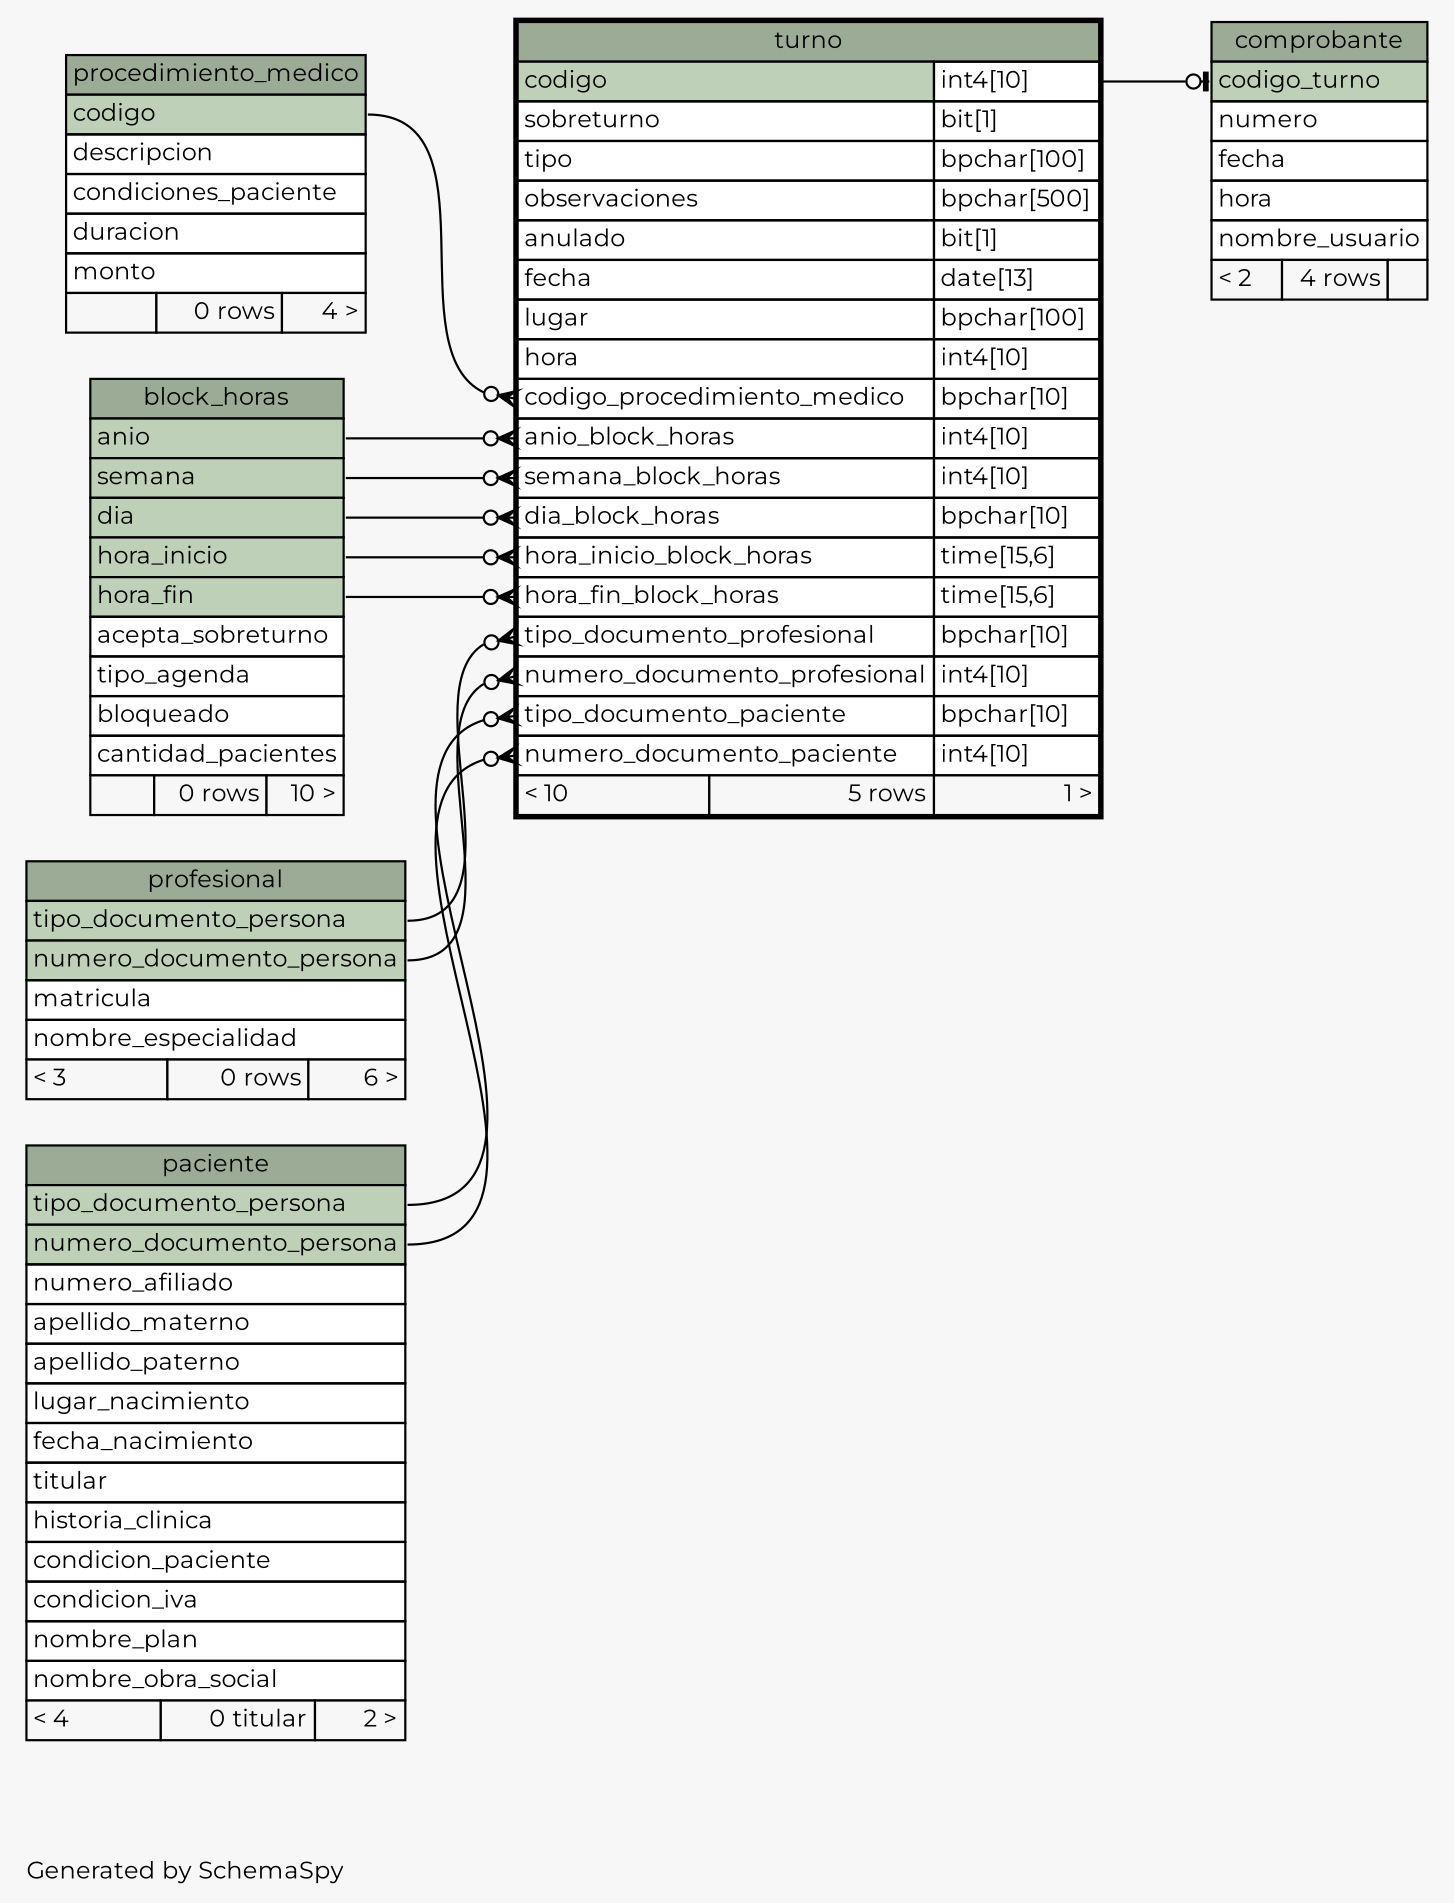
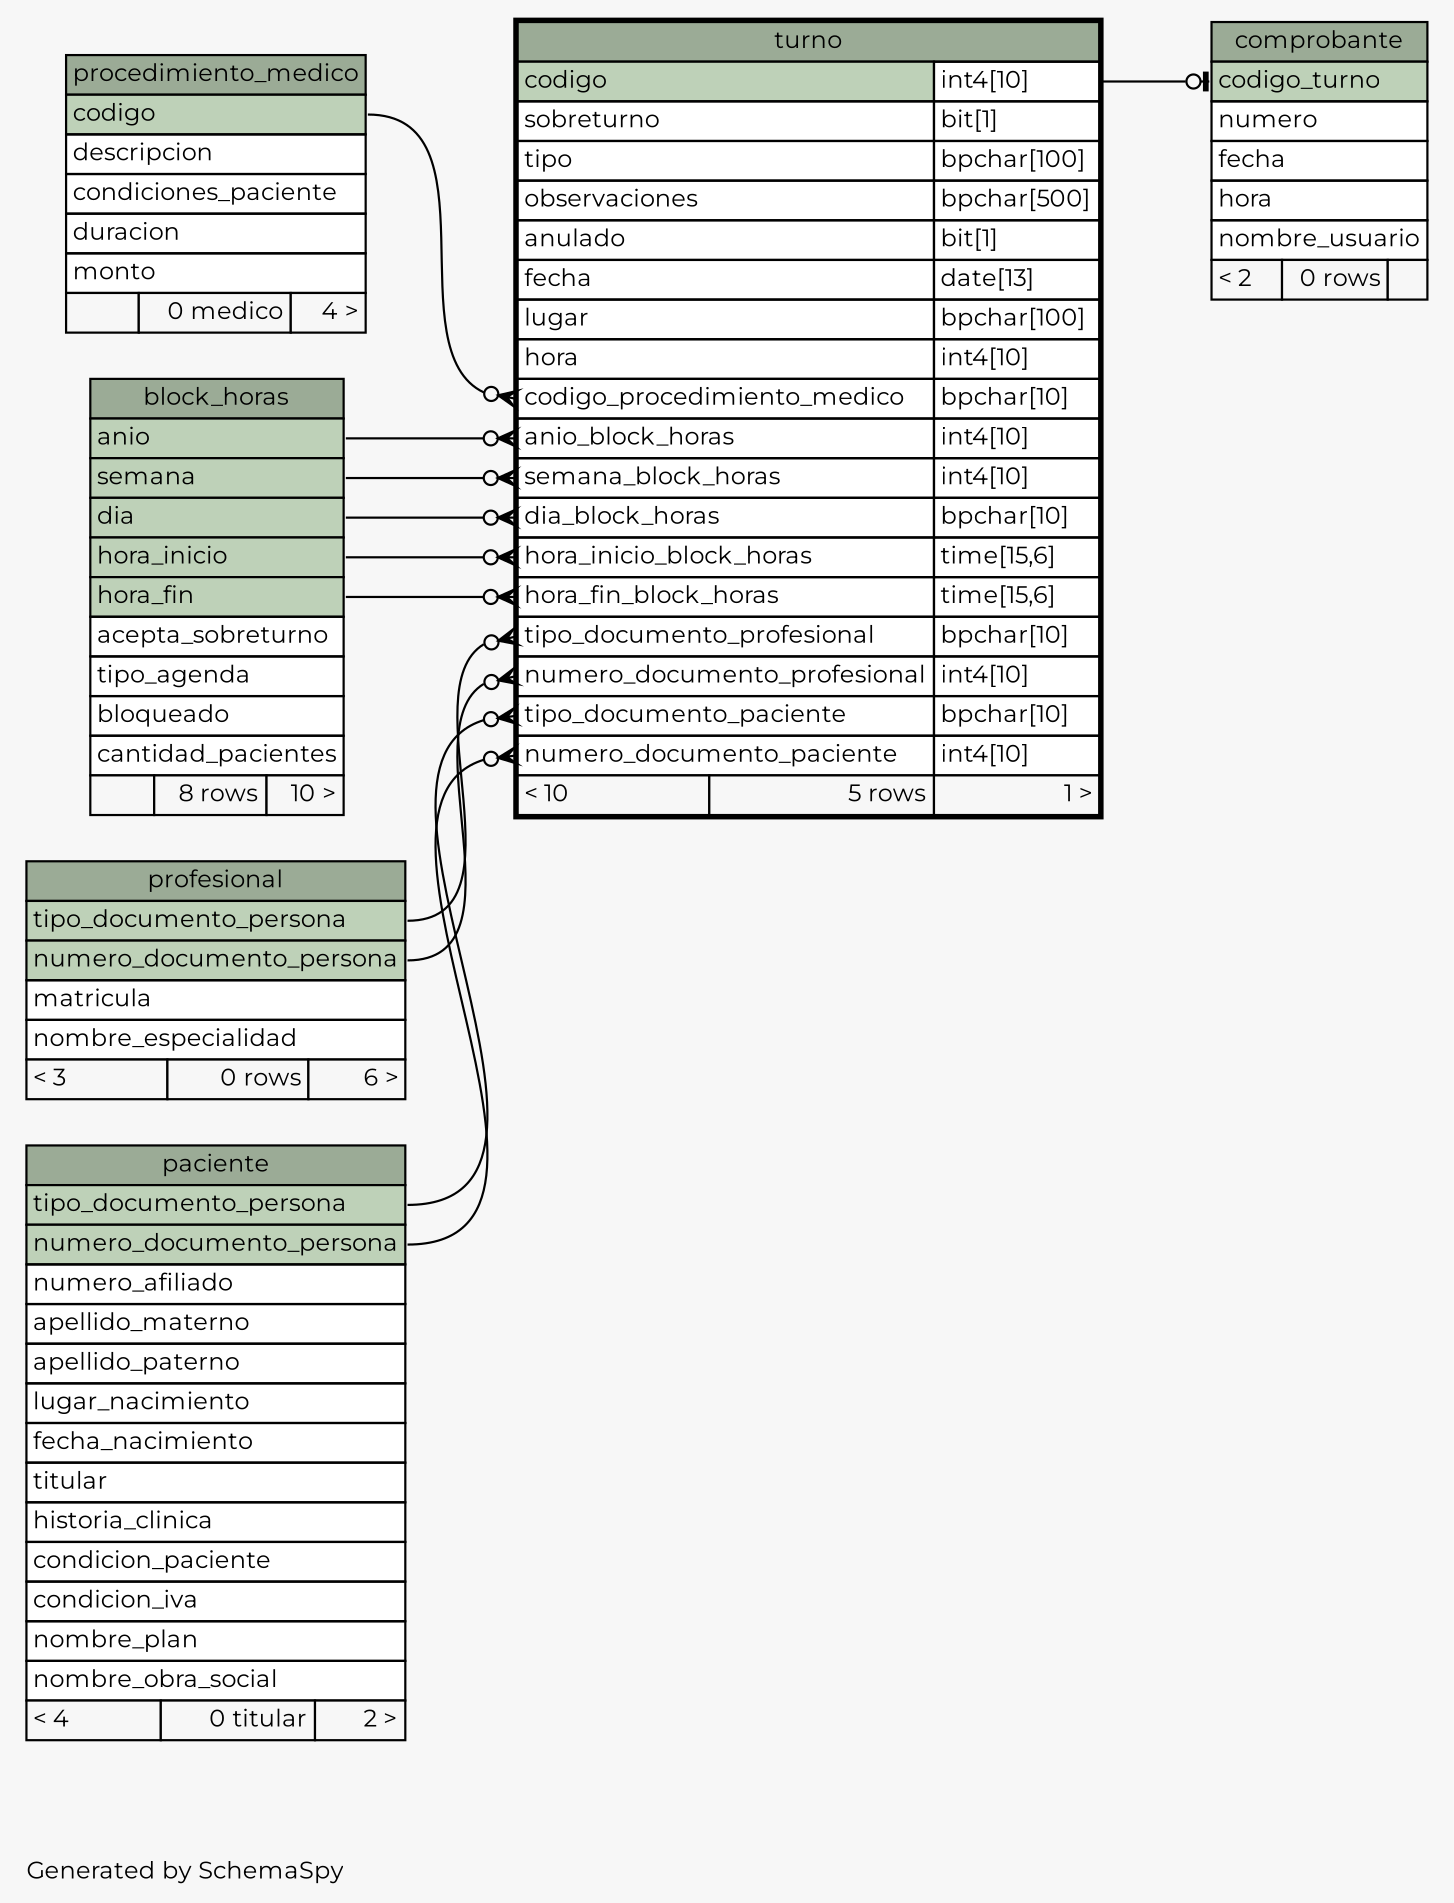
node "comprobante": text "4 rows" -> "0 rows"
node "procedimiento_medico": text "0 rows" -> "0 medico"
node "block_horas": text "0 rows" -> "8 rows"
